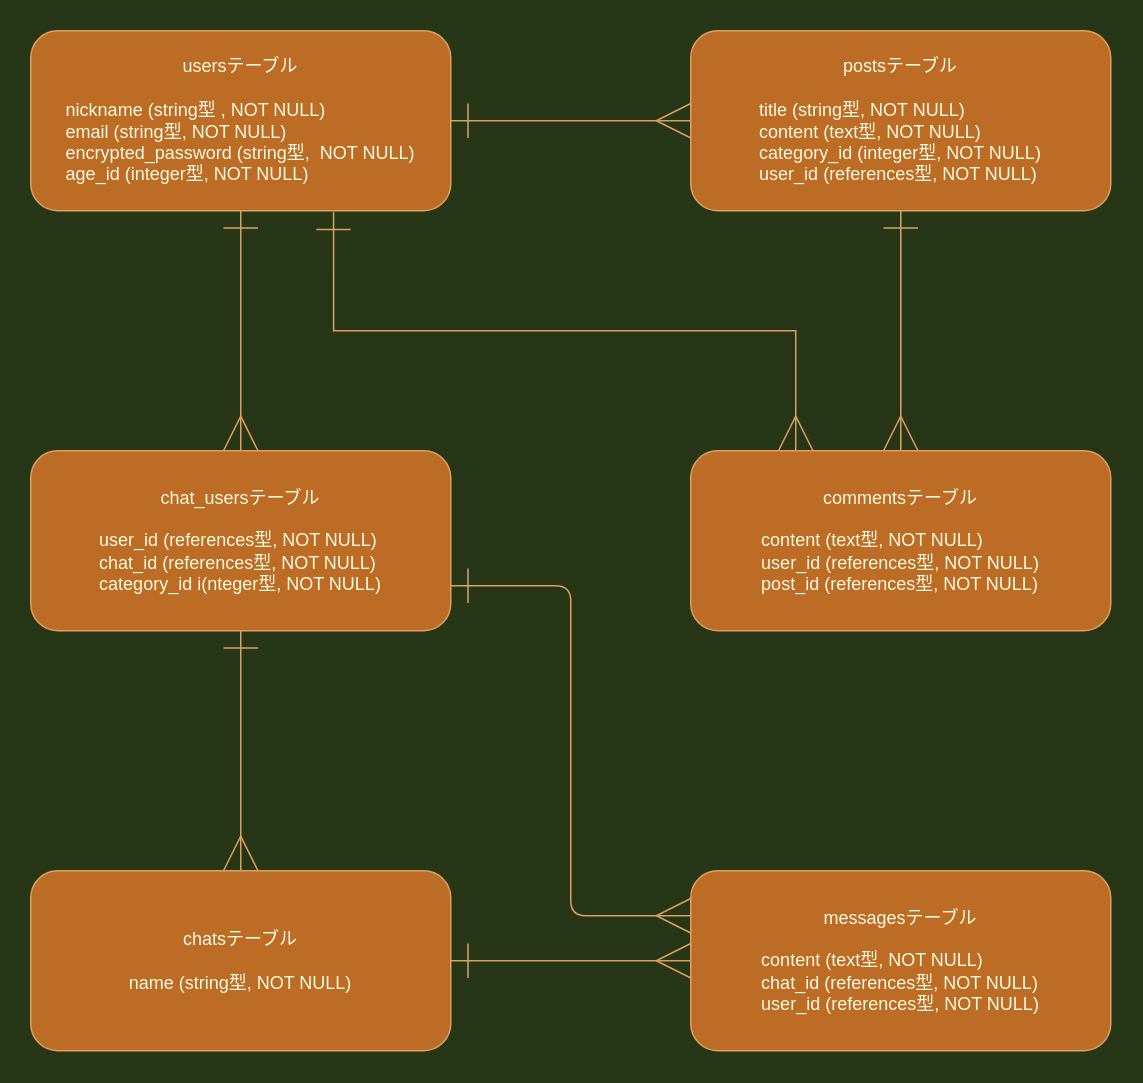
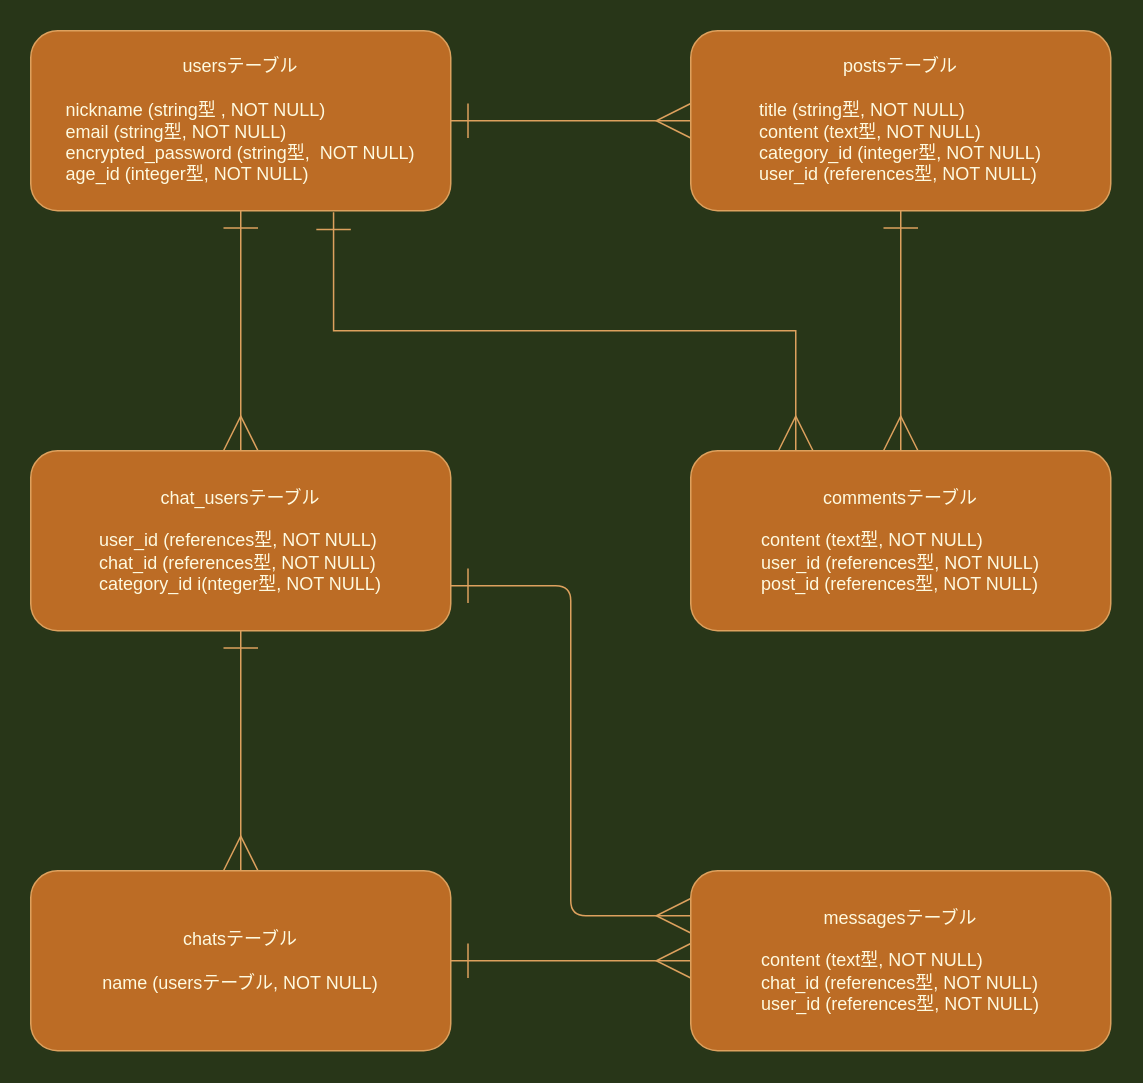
node "chatsテーブル name (string型, NOT NULL)": label "chatsテーブル name (string型, NOT NULL)" -> "chatsテーブル name (usersテーブル, NOT NULL)"
